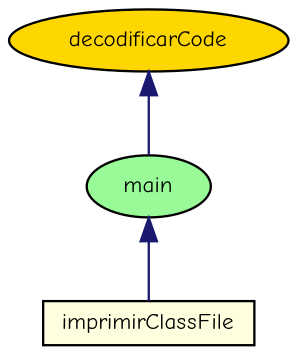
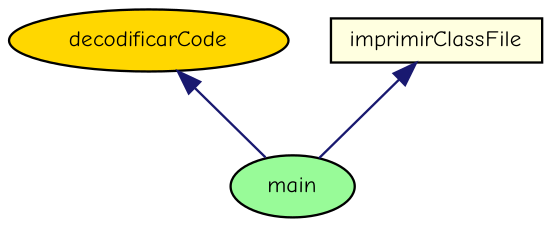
edge "imprimirClassFile" -> "main": reversed
